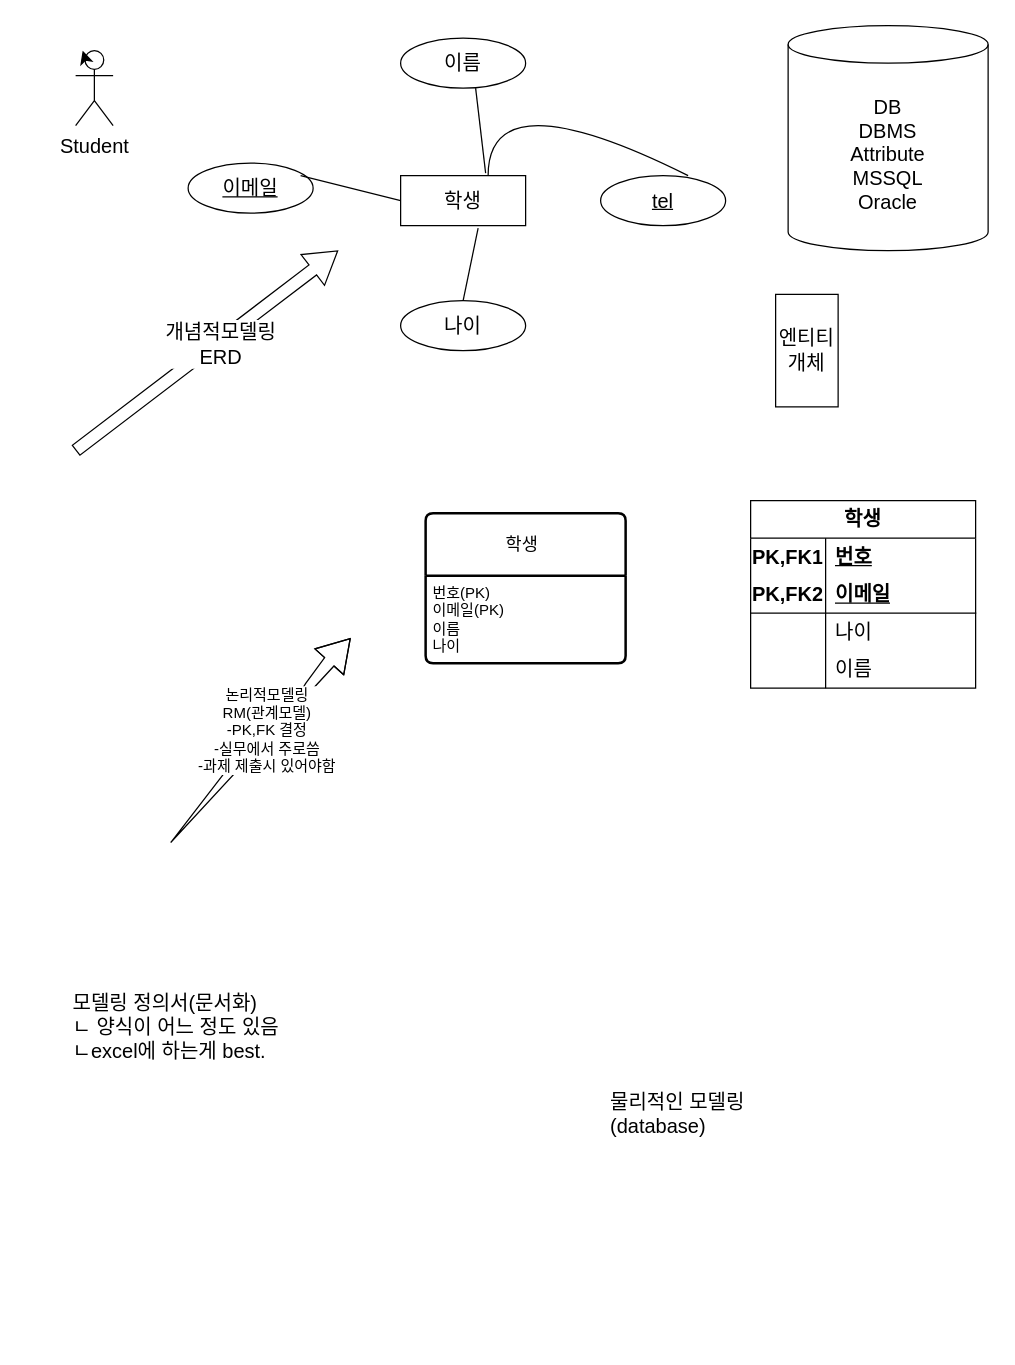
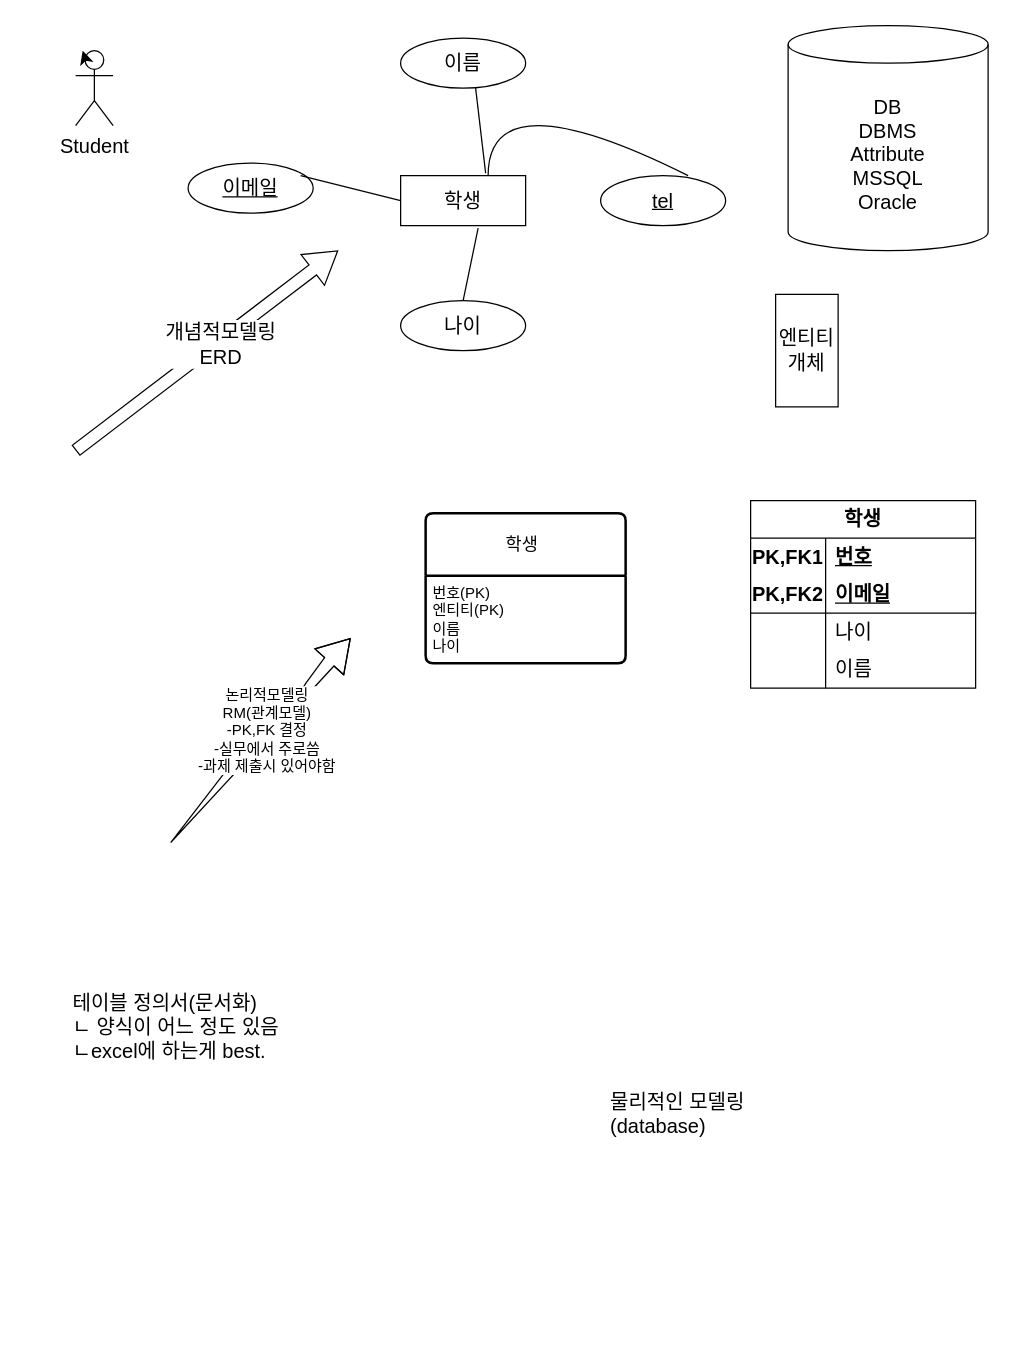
node "번호(PK) 이메일(PK) 이름 나이": label "번호(PK) 이메일(PK) 이름 나이" -> "번호(PK) 엔티티(PK) 이름 나이"
node "모델링 정의서(문서화) ㄴ 양식이 어느 정도 있음 ㄴexcel에 하는게 best.": label "모델링 정의서(문서화) ㄴ 양식이 어느 정도 있음 ㄴexcel에 하는게 best." -> "테이블 정의서(문서화) ㄴ 양식이 어느 정도 있음 ㄴexcel에 하는게 best."
